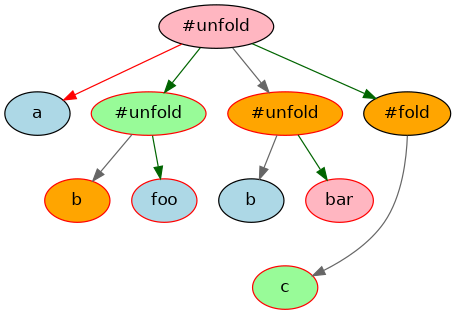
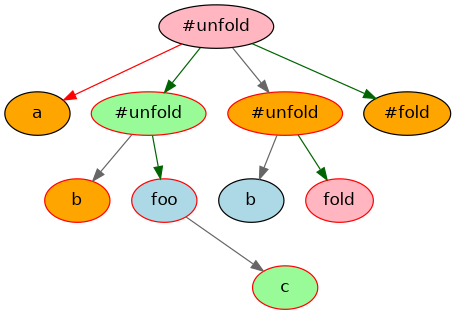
node "a": fillcolor lightblue -> orange
node "bar": label "bar" -> "fold"
edge "#fold" -> "c": now "foo" -> "c"
